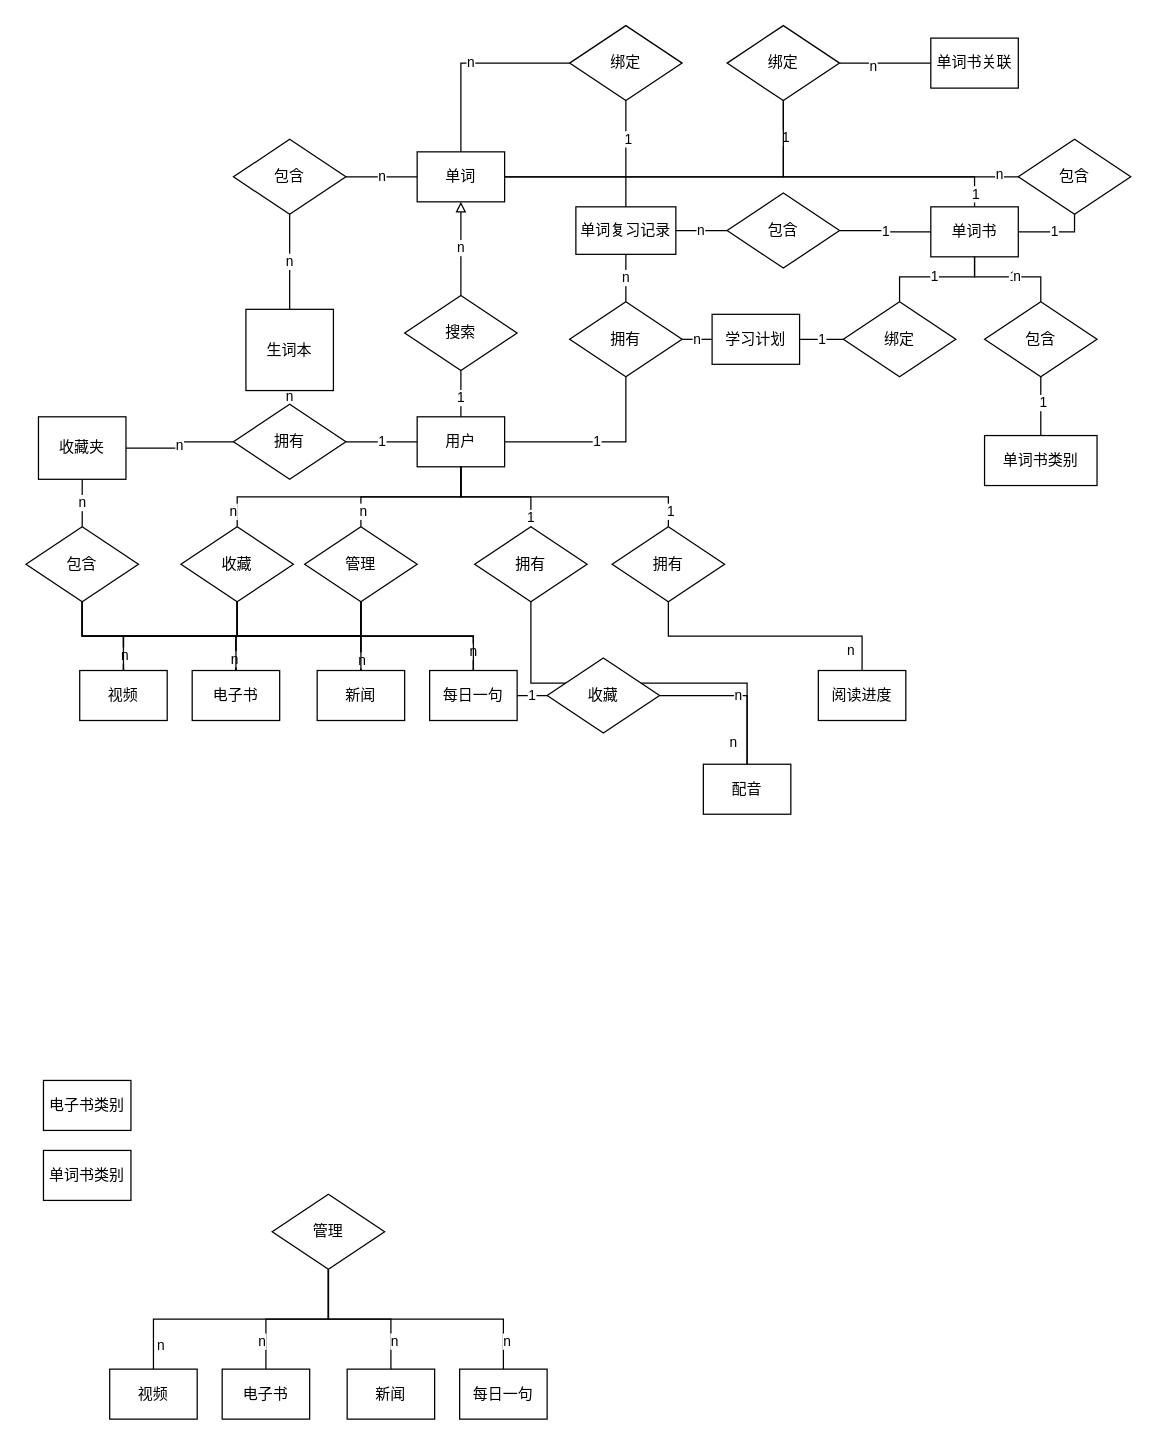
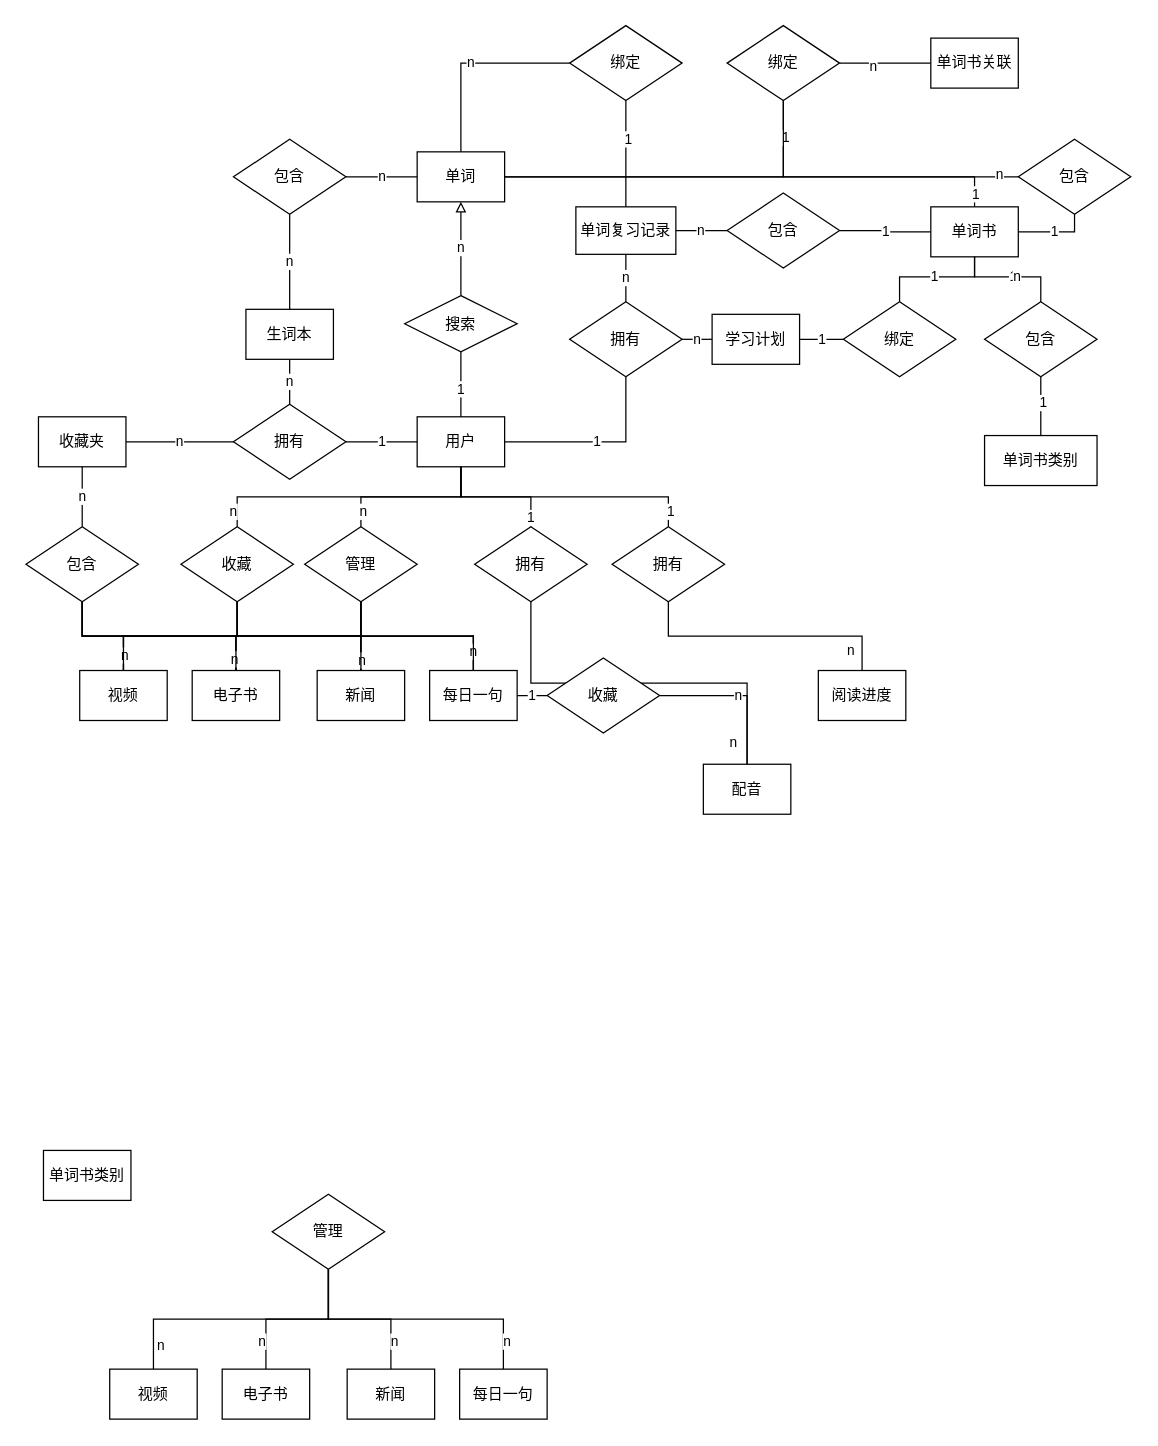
node "搜索": size 113x75 -> 113x56
node "生词本": size 88x81 -> 88x50
node "收藏夹": size 88x63 -> 88x50
node "电子书类别": removed
